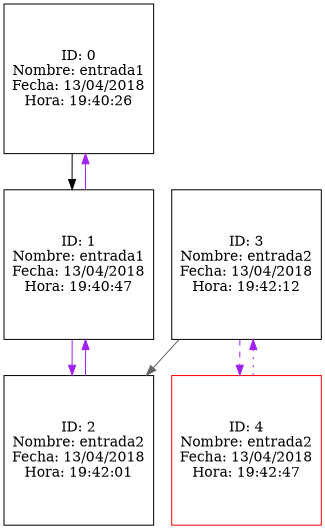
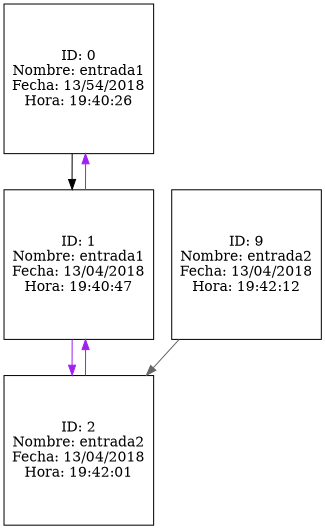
node "ID: 0 Nombre: entrada1 Fecha: 13/04/2018 Hora: 19:40:26": label "ID: 0 Nombre: entrada1 Fecha: 13/04/2018 Hora: 19:40:26" -> "ID: 0 Nombre: entrada1 Fecha: 13/54/2018 Hora: 19:40:26"
node "ID: 3 Nombre: entrada2 Fecha: 13/04/2018 Hora: 19:42:12": label "ID: 3 Nombre: entrada2 Fecha: 13/04/2018 Hora: 19:42:12" -> "ID: 9 Nombre: entrada2 Fecha: 13/04/2018 Hora: 19:42:12"
node "ID: 4 Nombre: entrada2 Fecha: 13/04/2018 Hora: 19:42:47": removed
